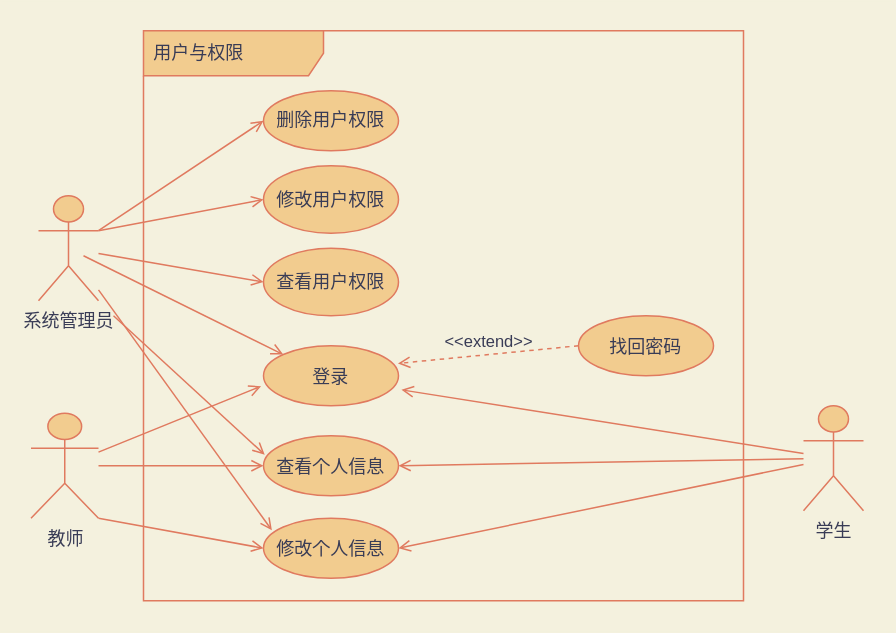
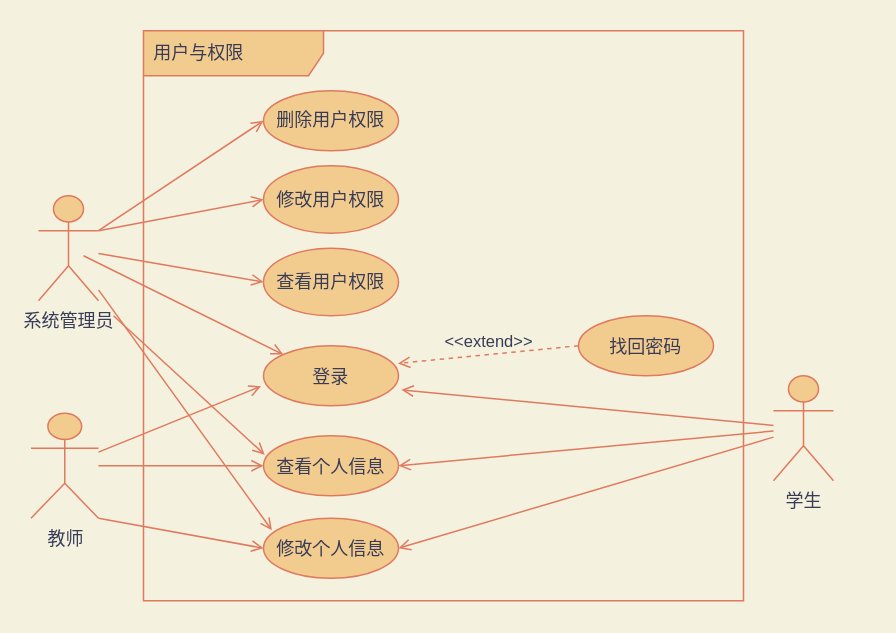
node "学生": moved (833, 458) -> (803, 428)
